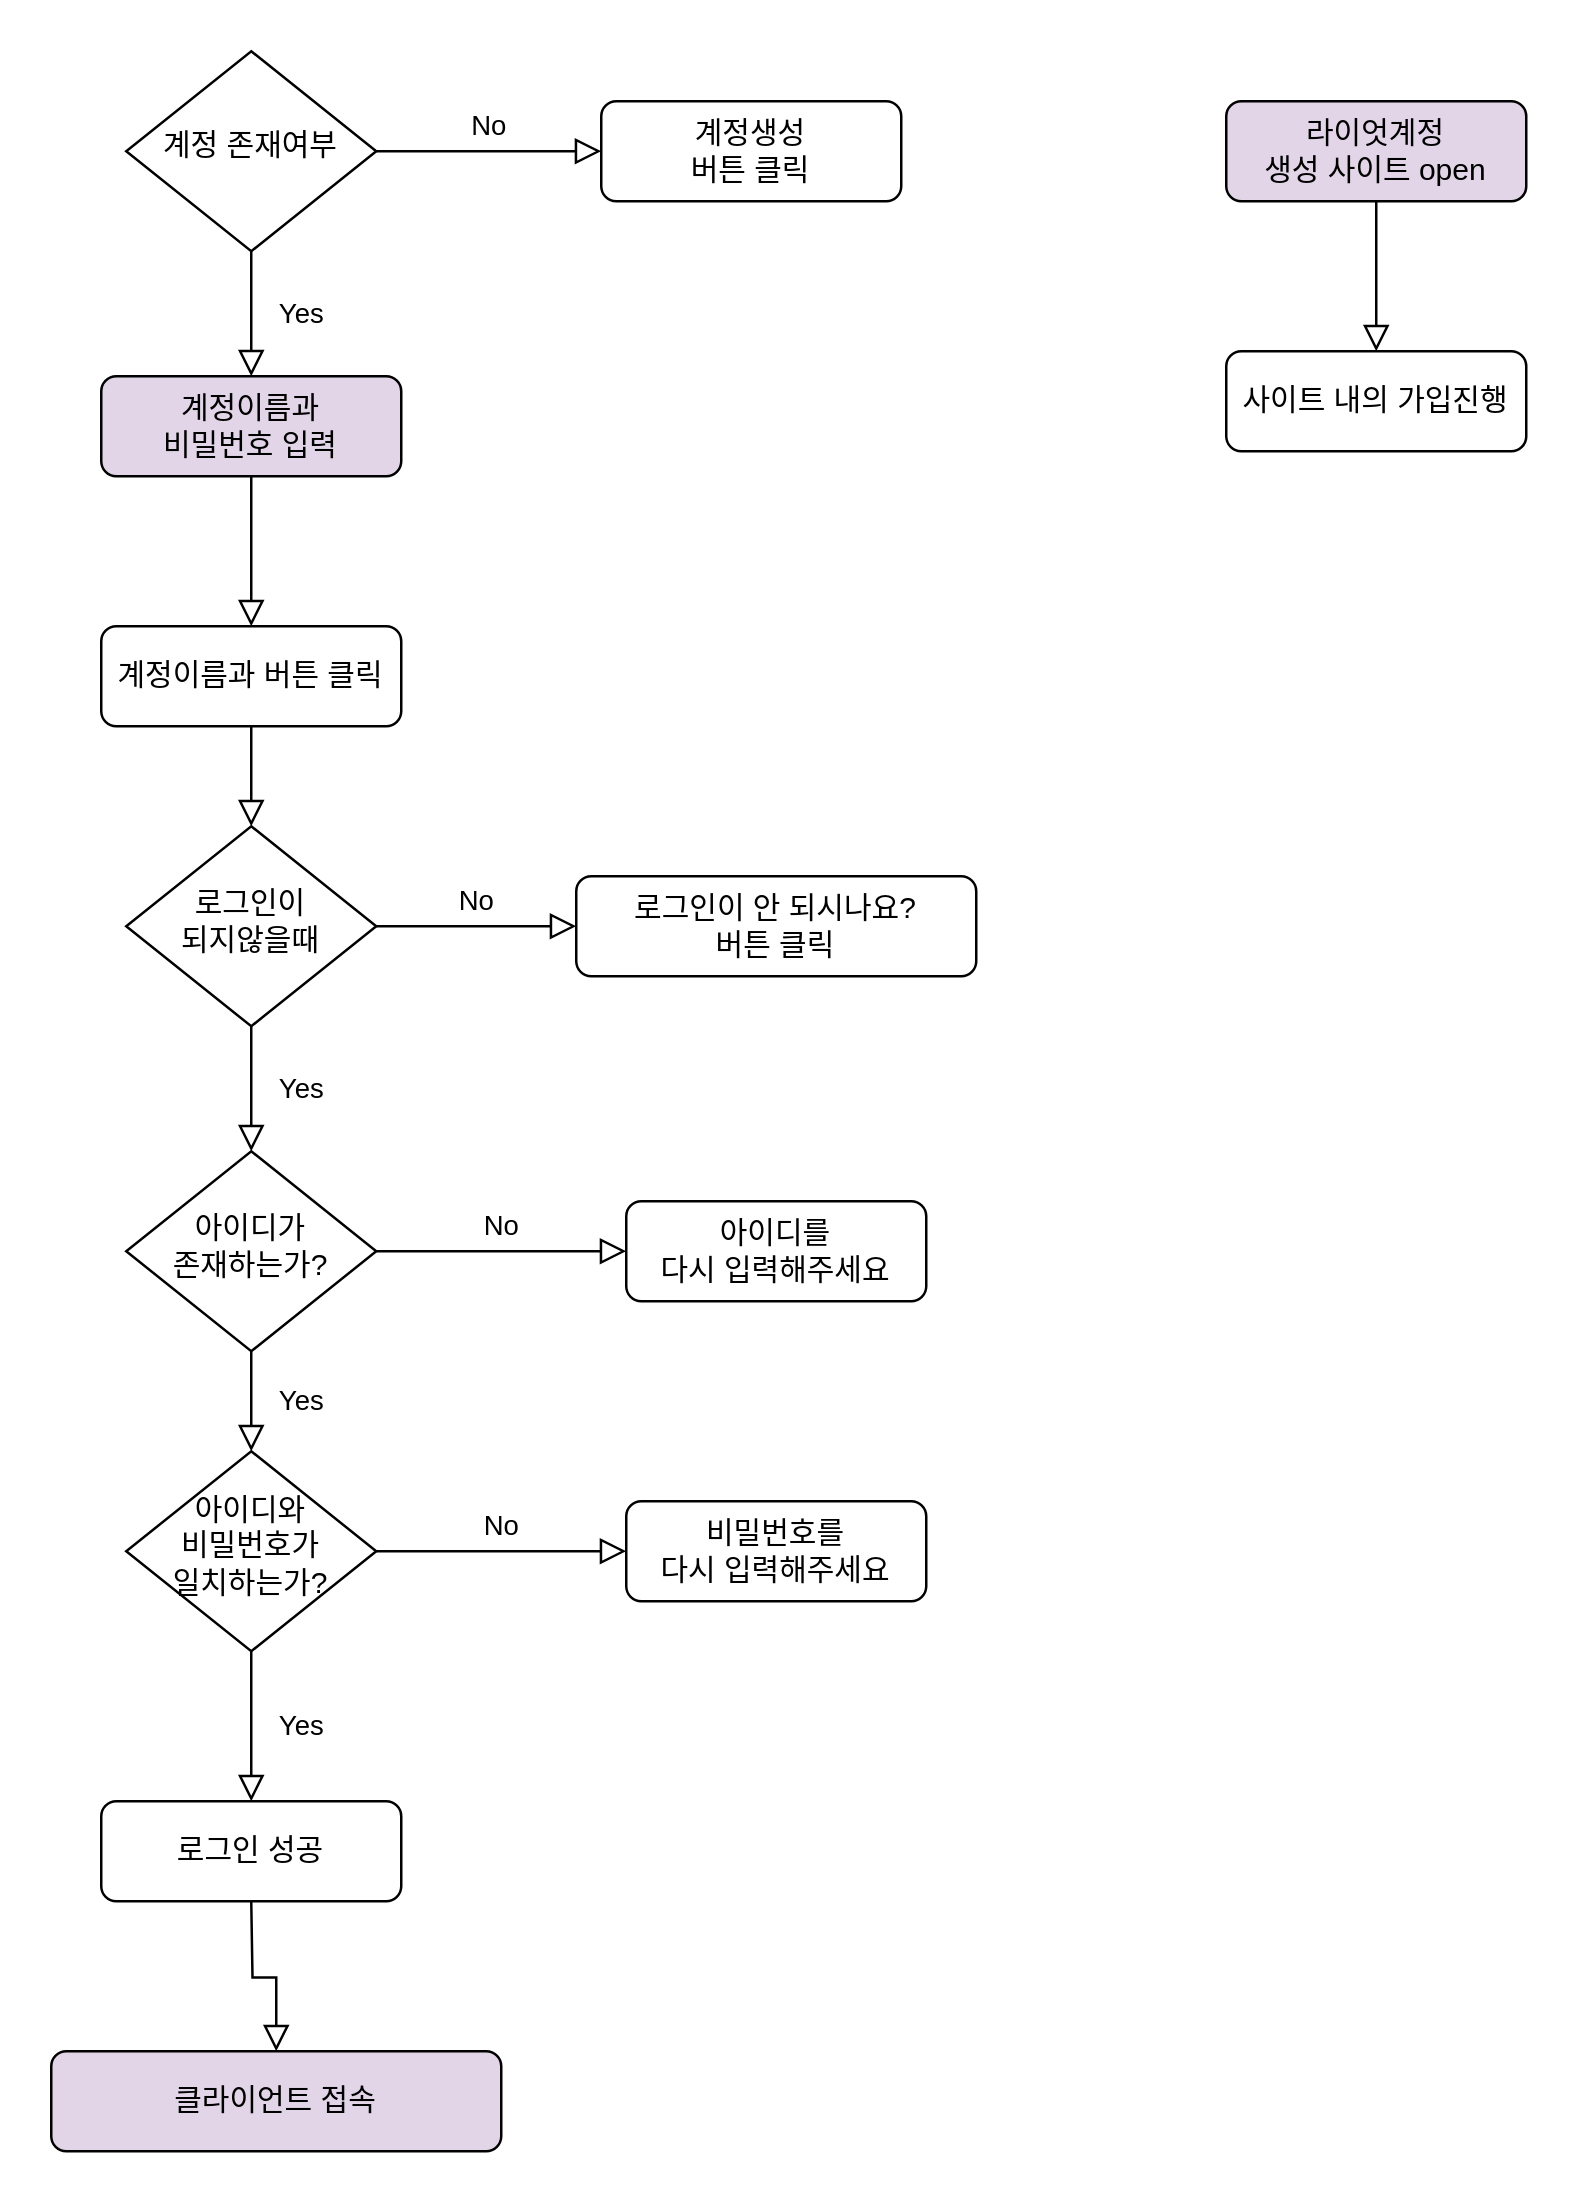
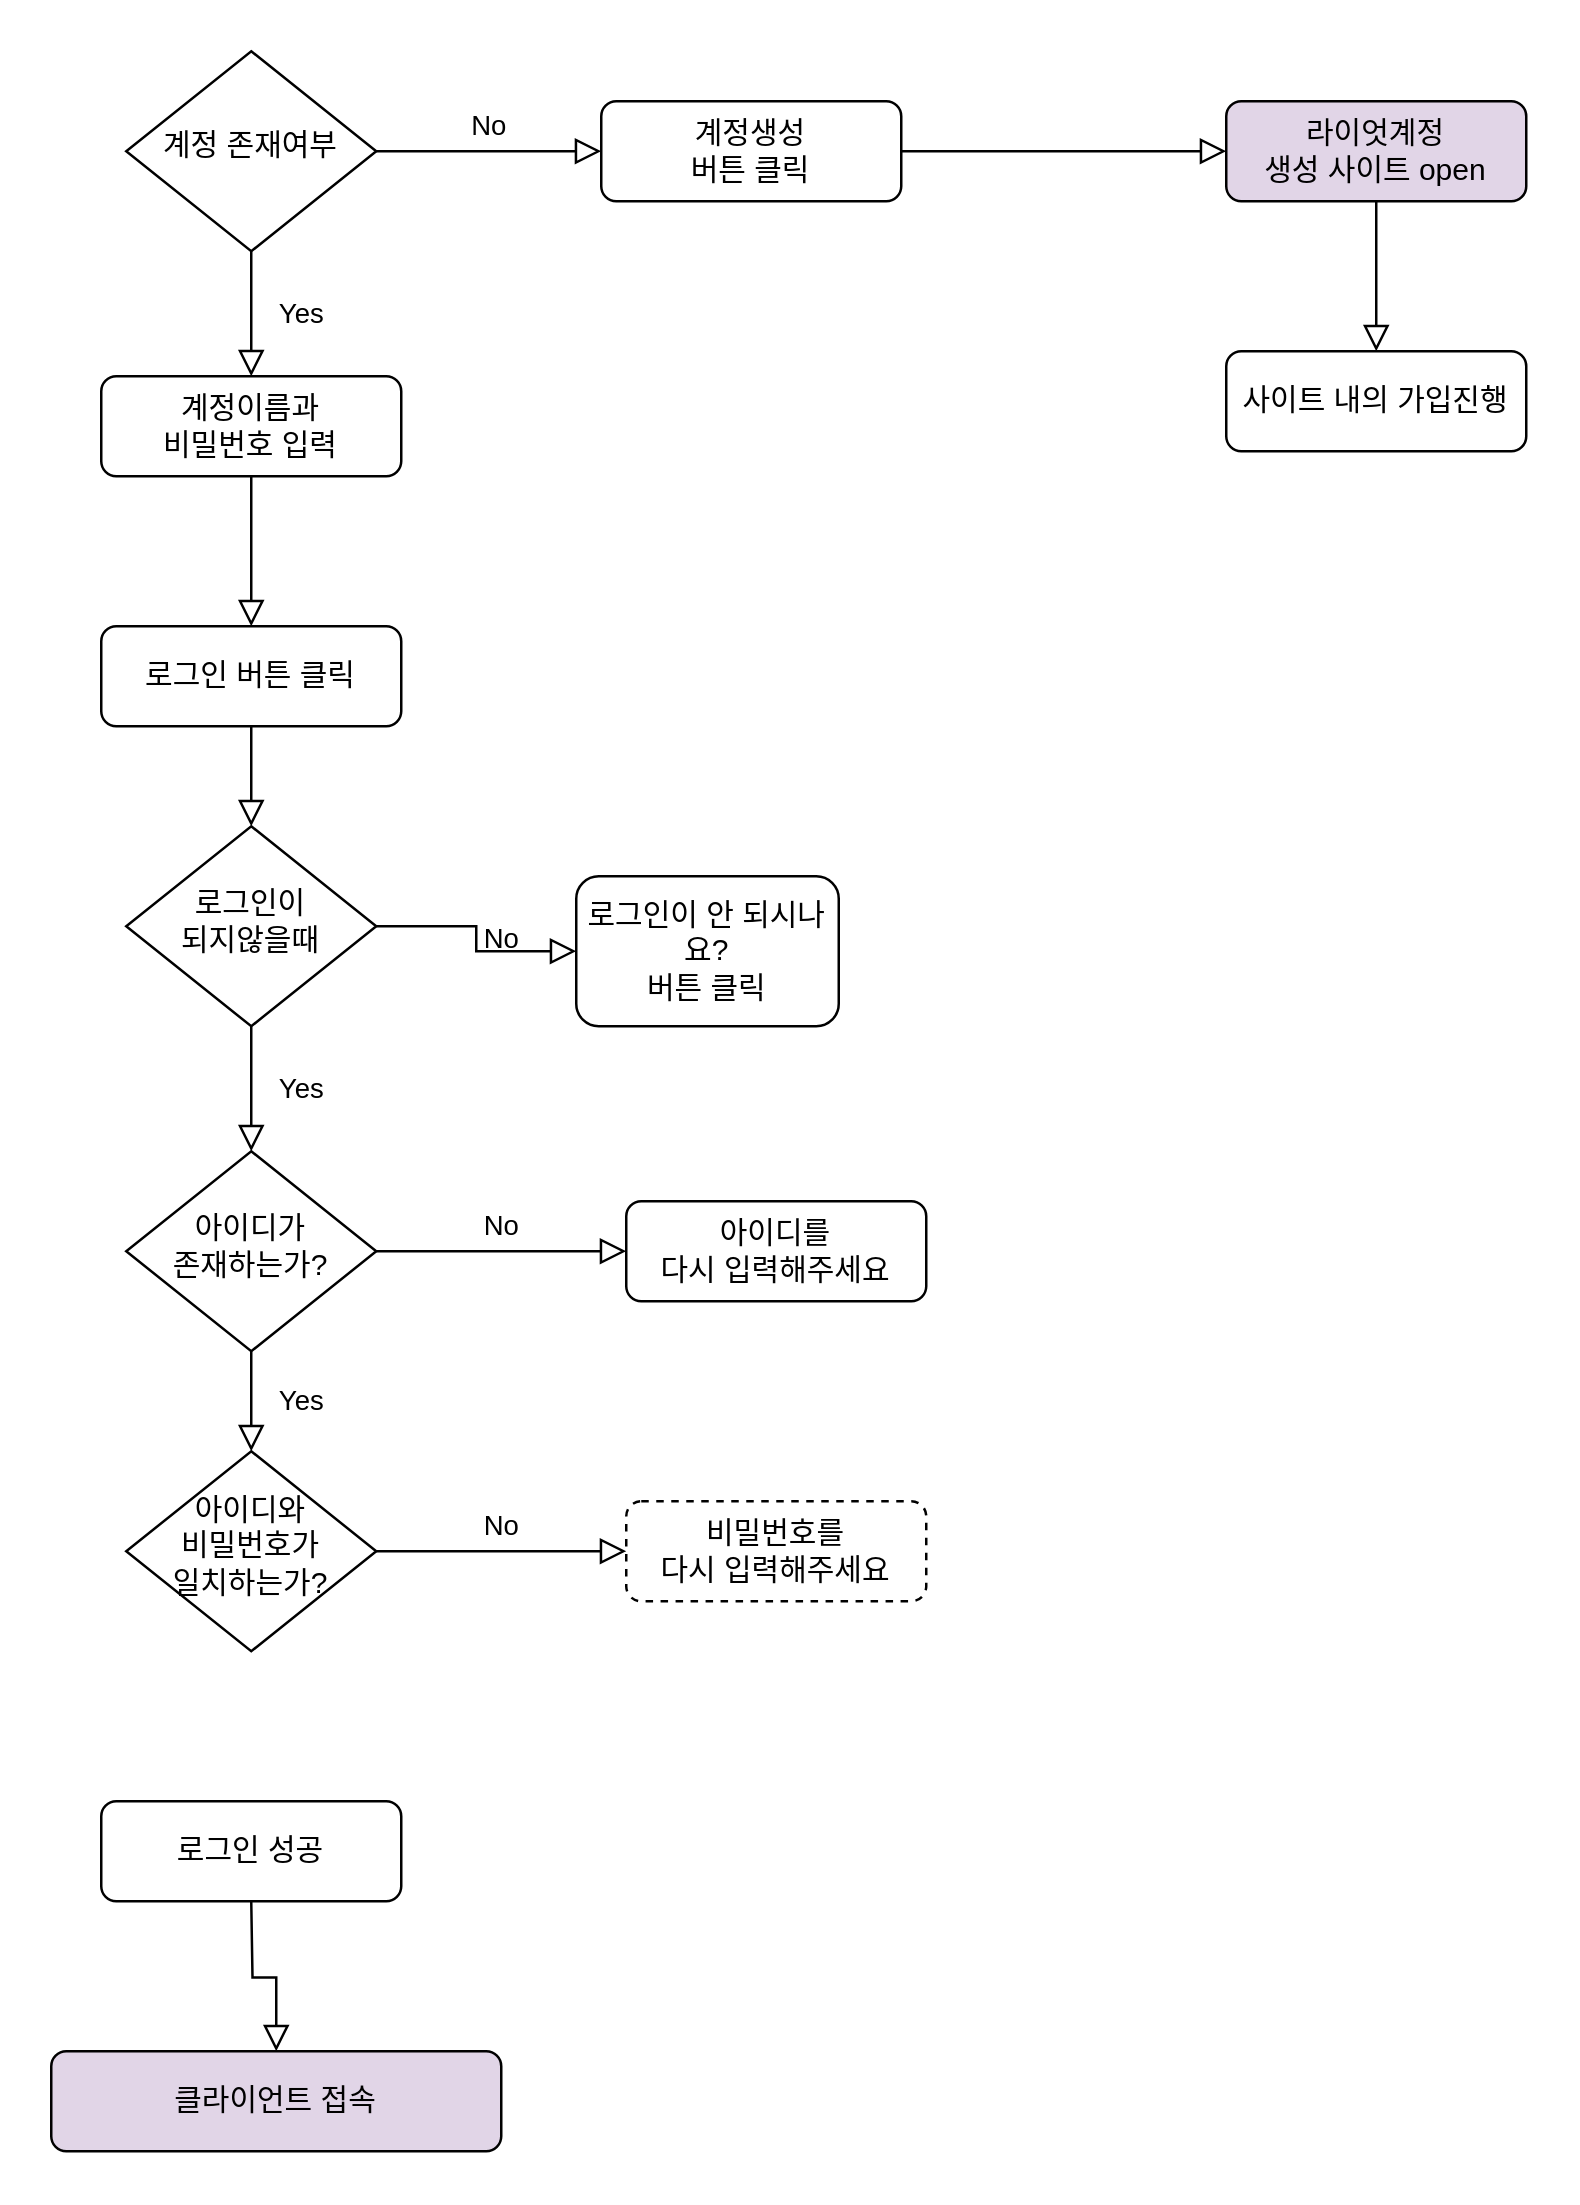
edge "계정생성 버튼 클릭" -> "라이엇계정 생성 사이트 open": added
node "계정이름과 비밀번호 입력": fillcolor #e1d5e7 -> #ffffff
node "계정이름과 버튼 클릭": label "계정이름과 버튼 클릭" -> "로그인 버튼 클릭"
node "로그인이 안 되시나요? 버튼 클릭": size 400x100 -> 263x150
node "비밀번호를 다시 입력해주세요": style solid -> dashed
edge "아이디와 비밀번호가 일치하는가?" -> "로그인 성공": removed, label "Yes"
